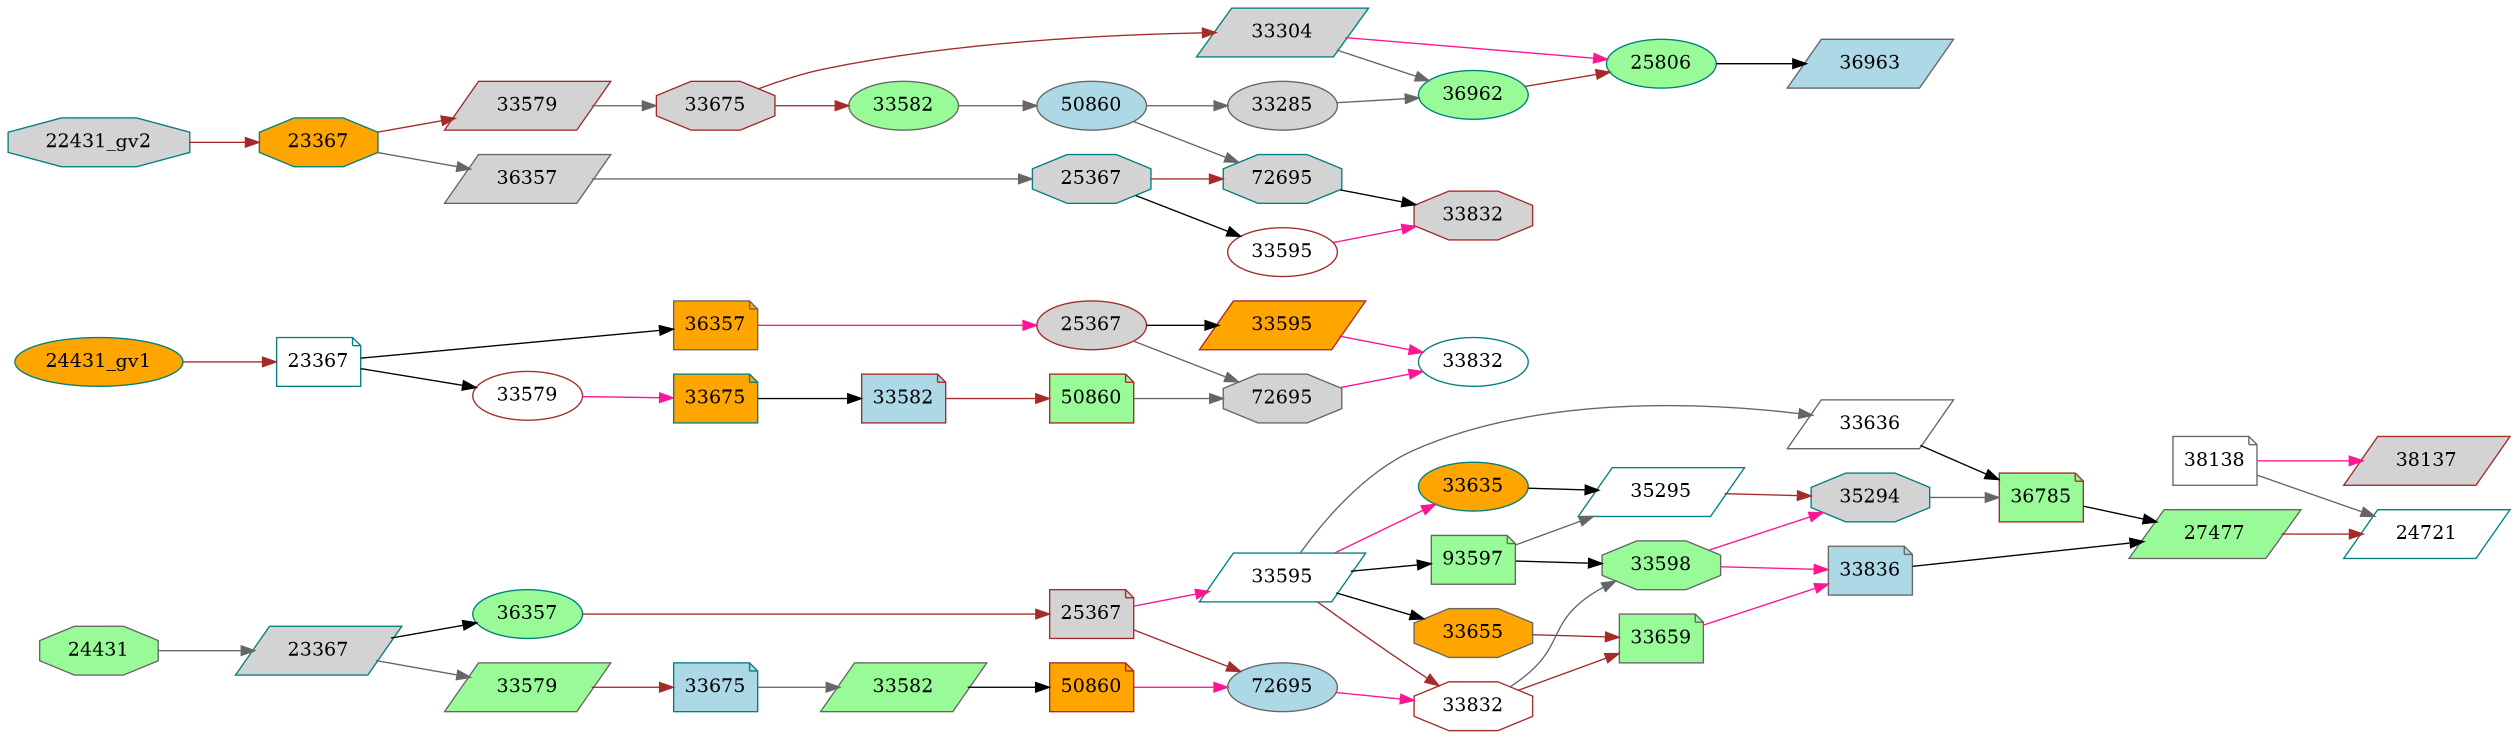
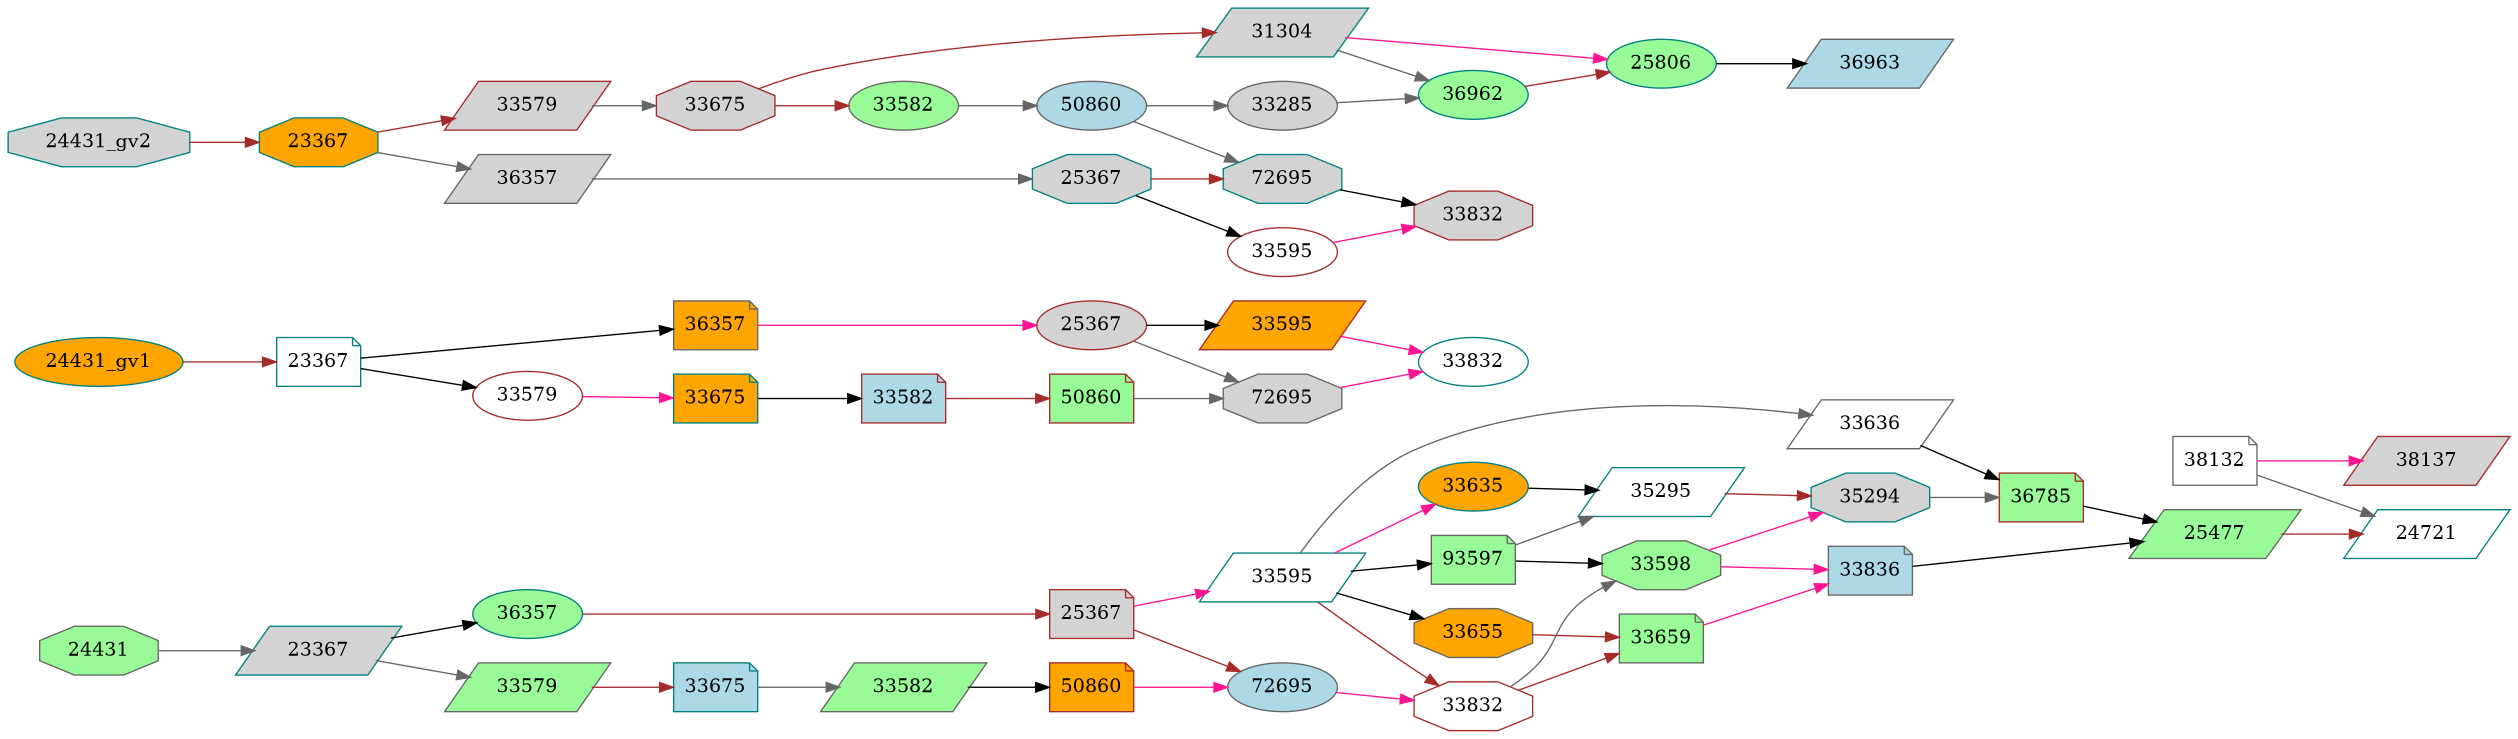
node "33304": label "33304" -> "31304"
node "22431_gv2": label "22431_gv2" -> "24431_gv2"
node "38138": label "38138" -> "38132"
node "27477": label "27477" -> "25477"
